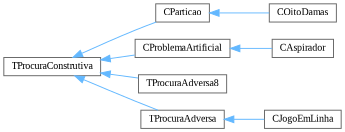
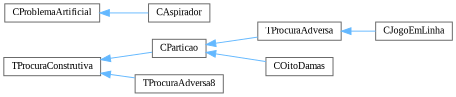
edge "CProblemaArtificial" -> "TProcuraConstrutiva": removed
edge "TProcuraAdversa" -> "TProcuraConstrutiva": now "TProcuraAdversa" -> "CParticao"
